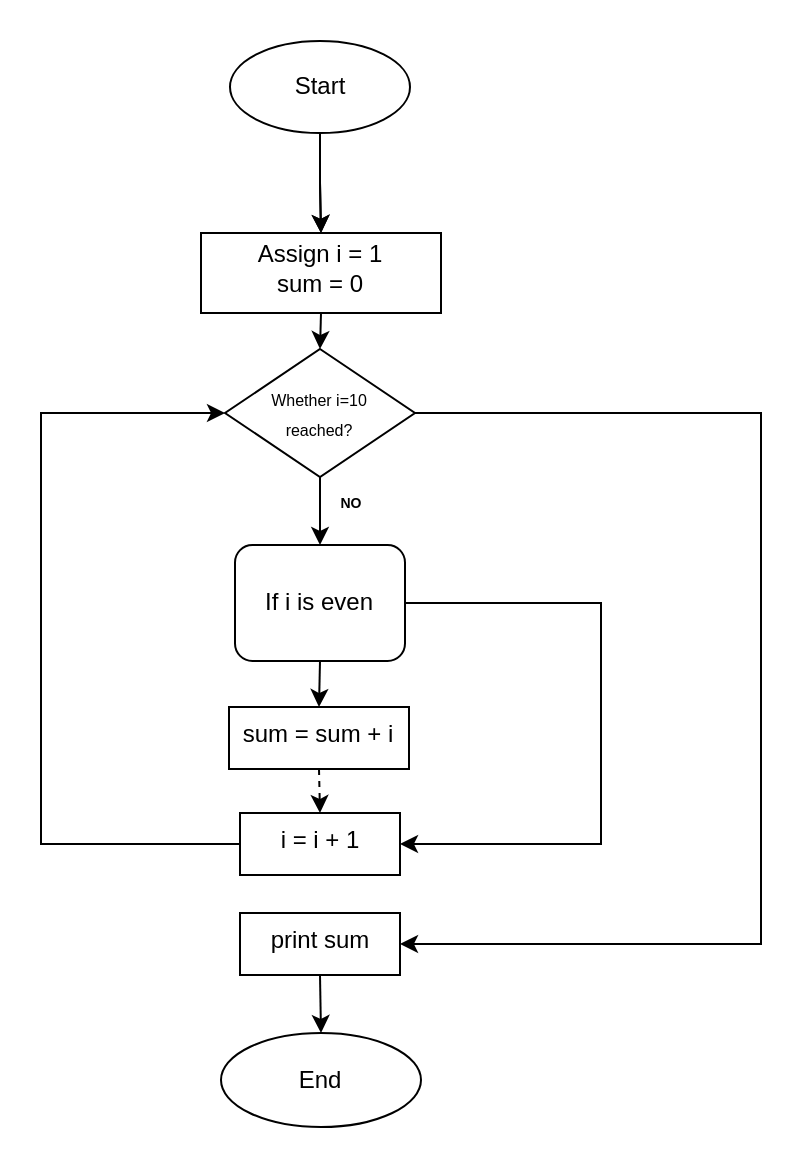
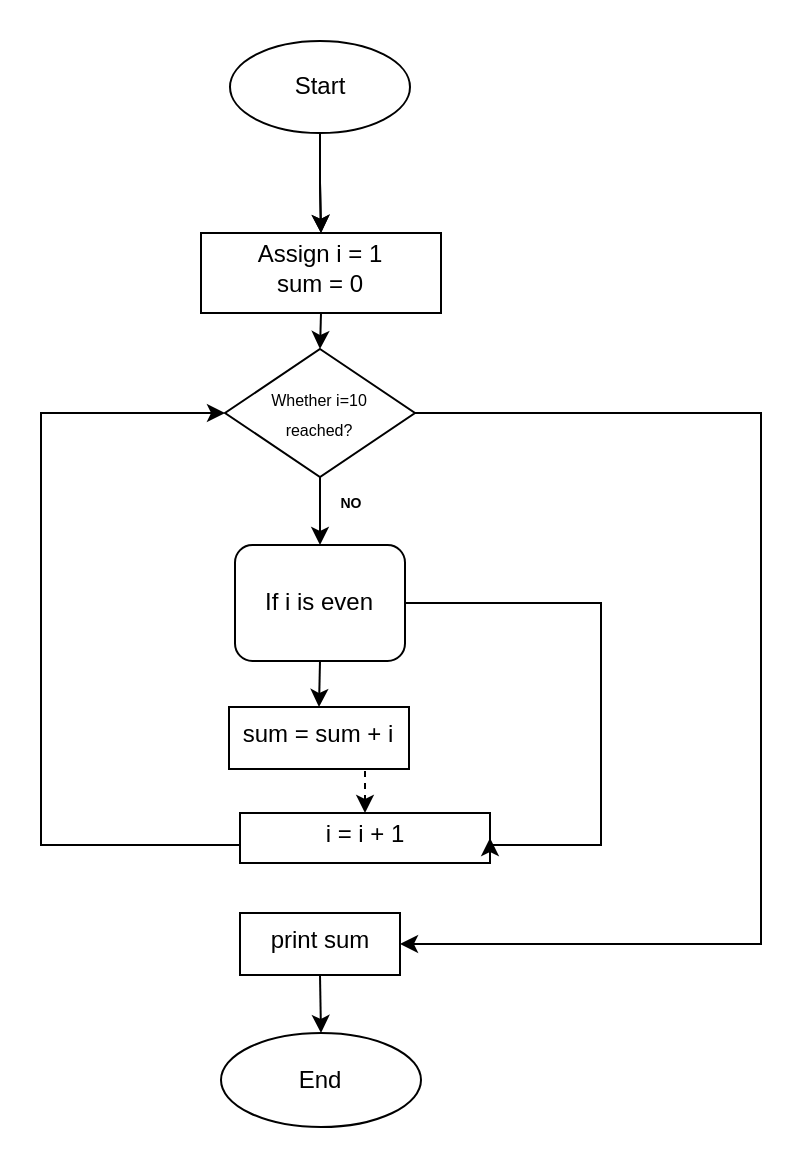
node "i = i + 1": size 160x62 -> 250x50
